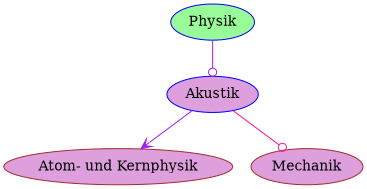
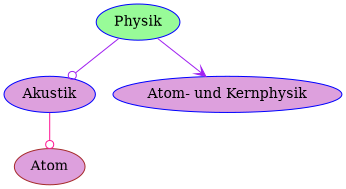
edge "Akustik" -> "Atom- und Kernphysik": now "Physik" -> "Atom- und Kernphysik"
node "Atom- und Kernphysik": color brown -> blue
node "Mechanik": label "Mechanik" -> "Atom"
